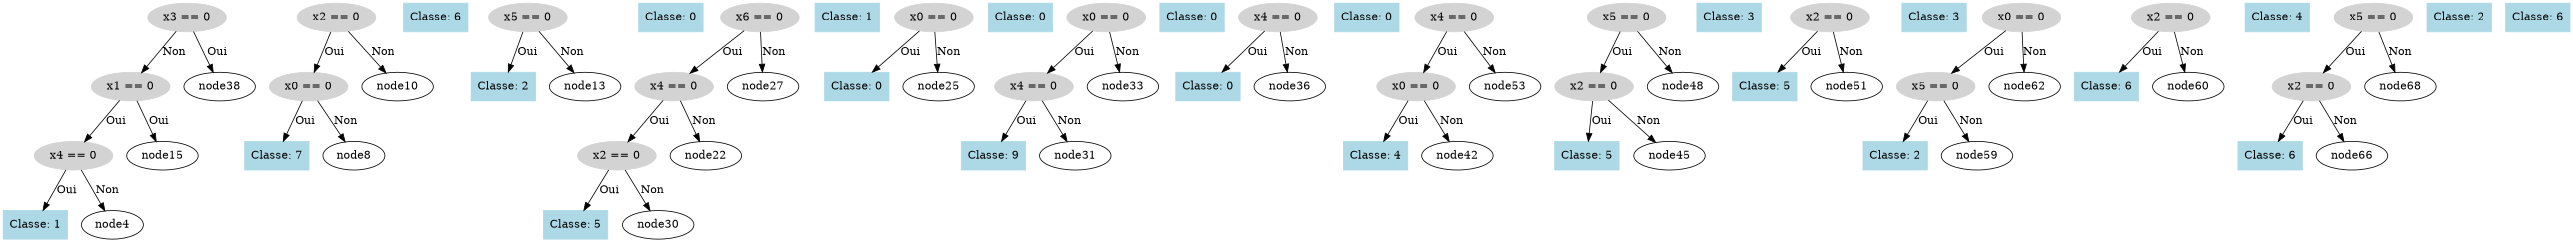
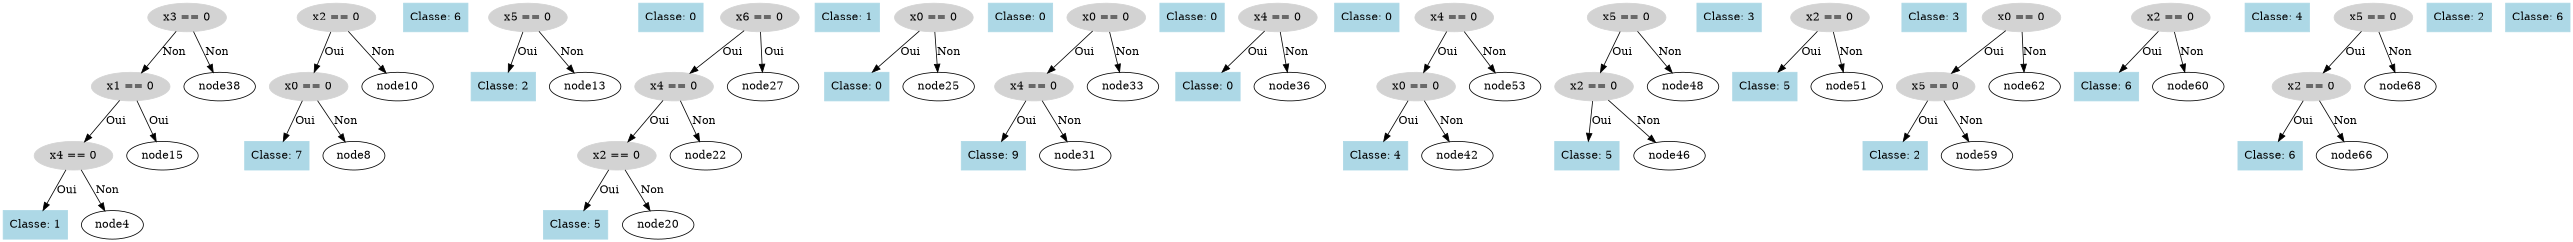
edge "x3 == 0" -> "node38": label "Oui" -> "Non"
edge "x6 == 0" -> "node27": label "Non" -> "Oui"
node "node45": label "node45" -> "node46"
node "node30": label "node30" -> "node20"
